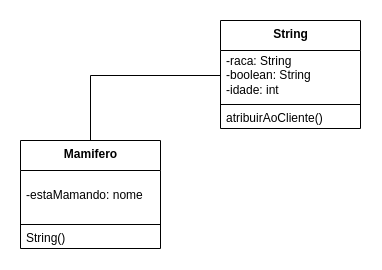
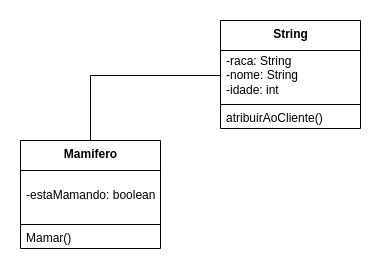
node "-raca: String -boolean: String -idade: int": label "-raca: String -boolean: String -idade: int" -> "-raca: String -nome: String -idade: int"
node "-estaMamando: nome": label "-estaMamando: nome" -> "-estaMamando: boolean"
node "String()": label "String()" -> "Mamar()"
